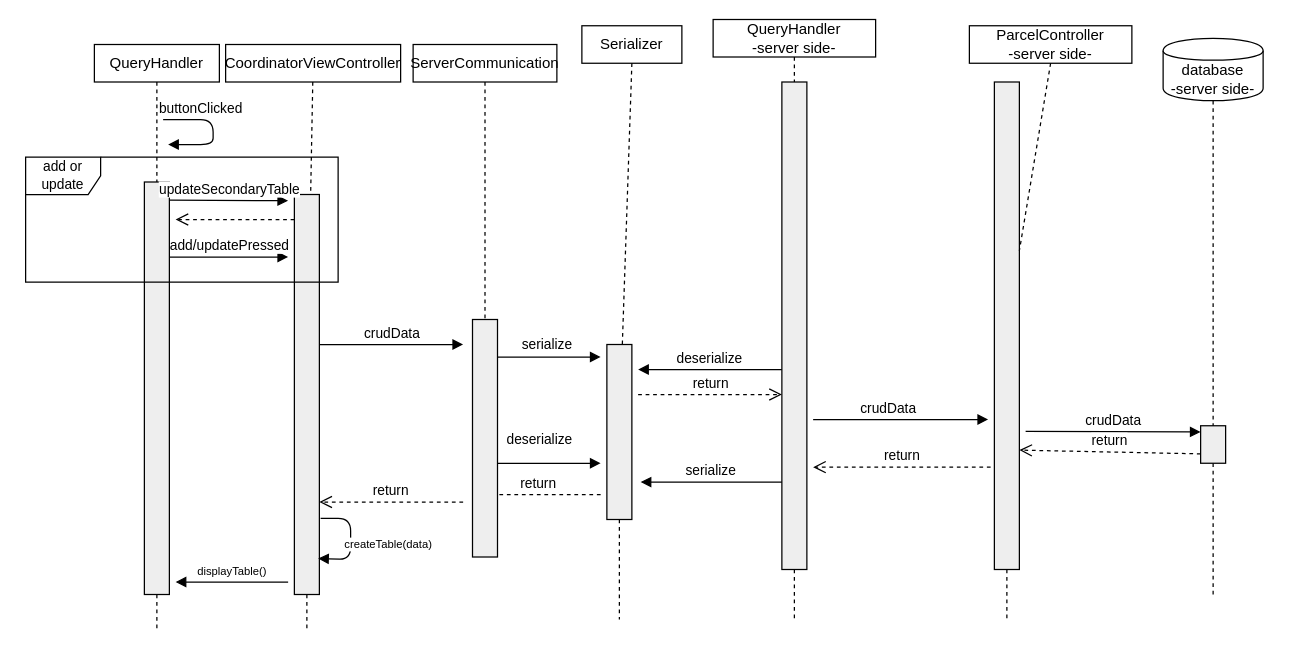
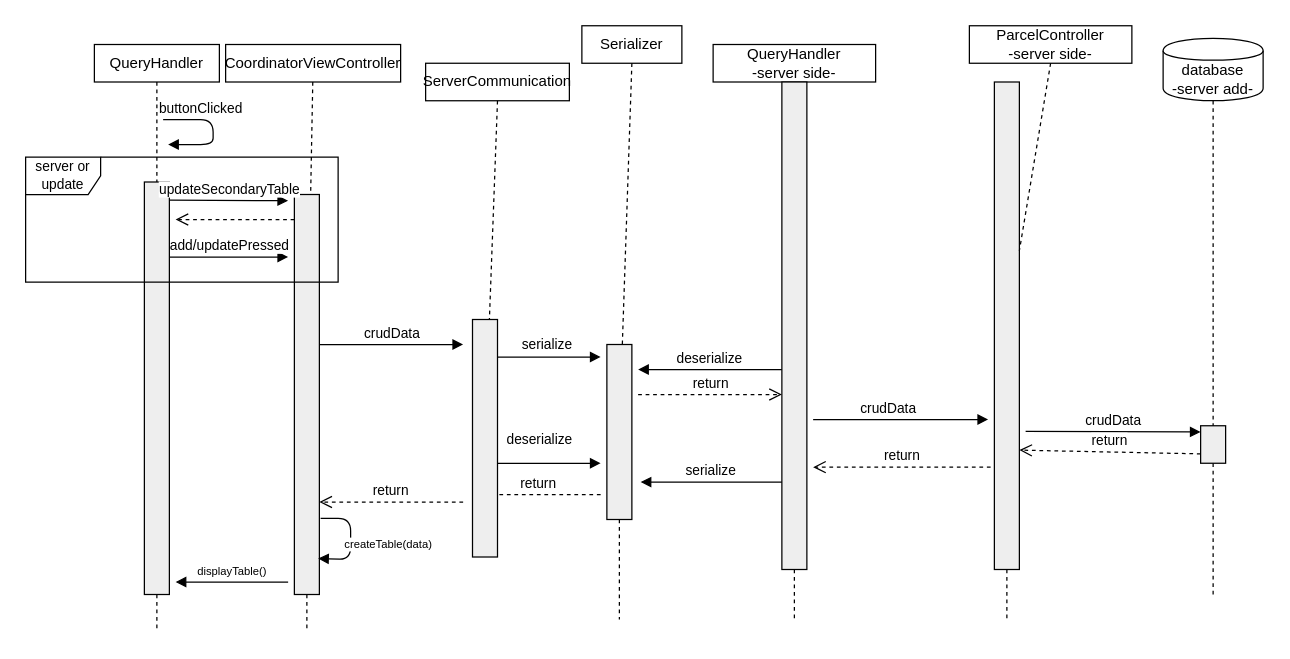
node "QueryHandler -server side-": moved (794, 38) -> (794, 63)
node "ServerCommunication": moved (485, 63) -> (498, 82)
node "database -server side-": label "database -server side-" -> "database -server add-"
node "add or update": label "add or update" -> "server or update"
